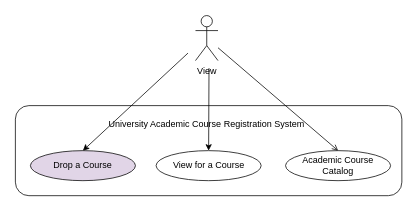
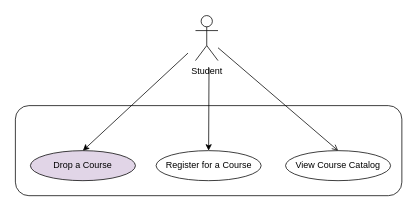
node "View": label "View" -> "Student"
node "University Academic Course Registration System": removed
node "View for a Course": label "View for a Course" -> "Register for a Course"
node "Academic Course Catalog": label "Academic Course Catalog" -> "View Course Catalog"
